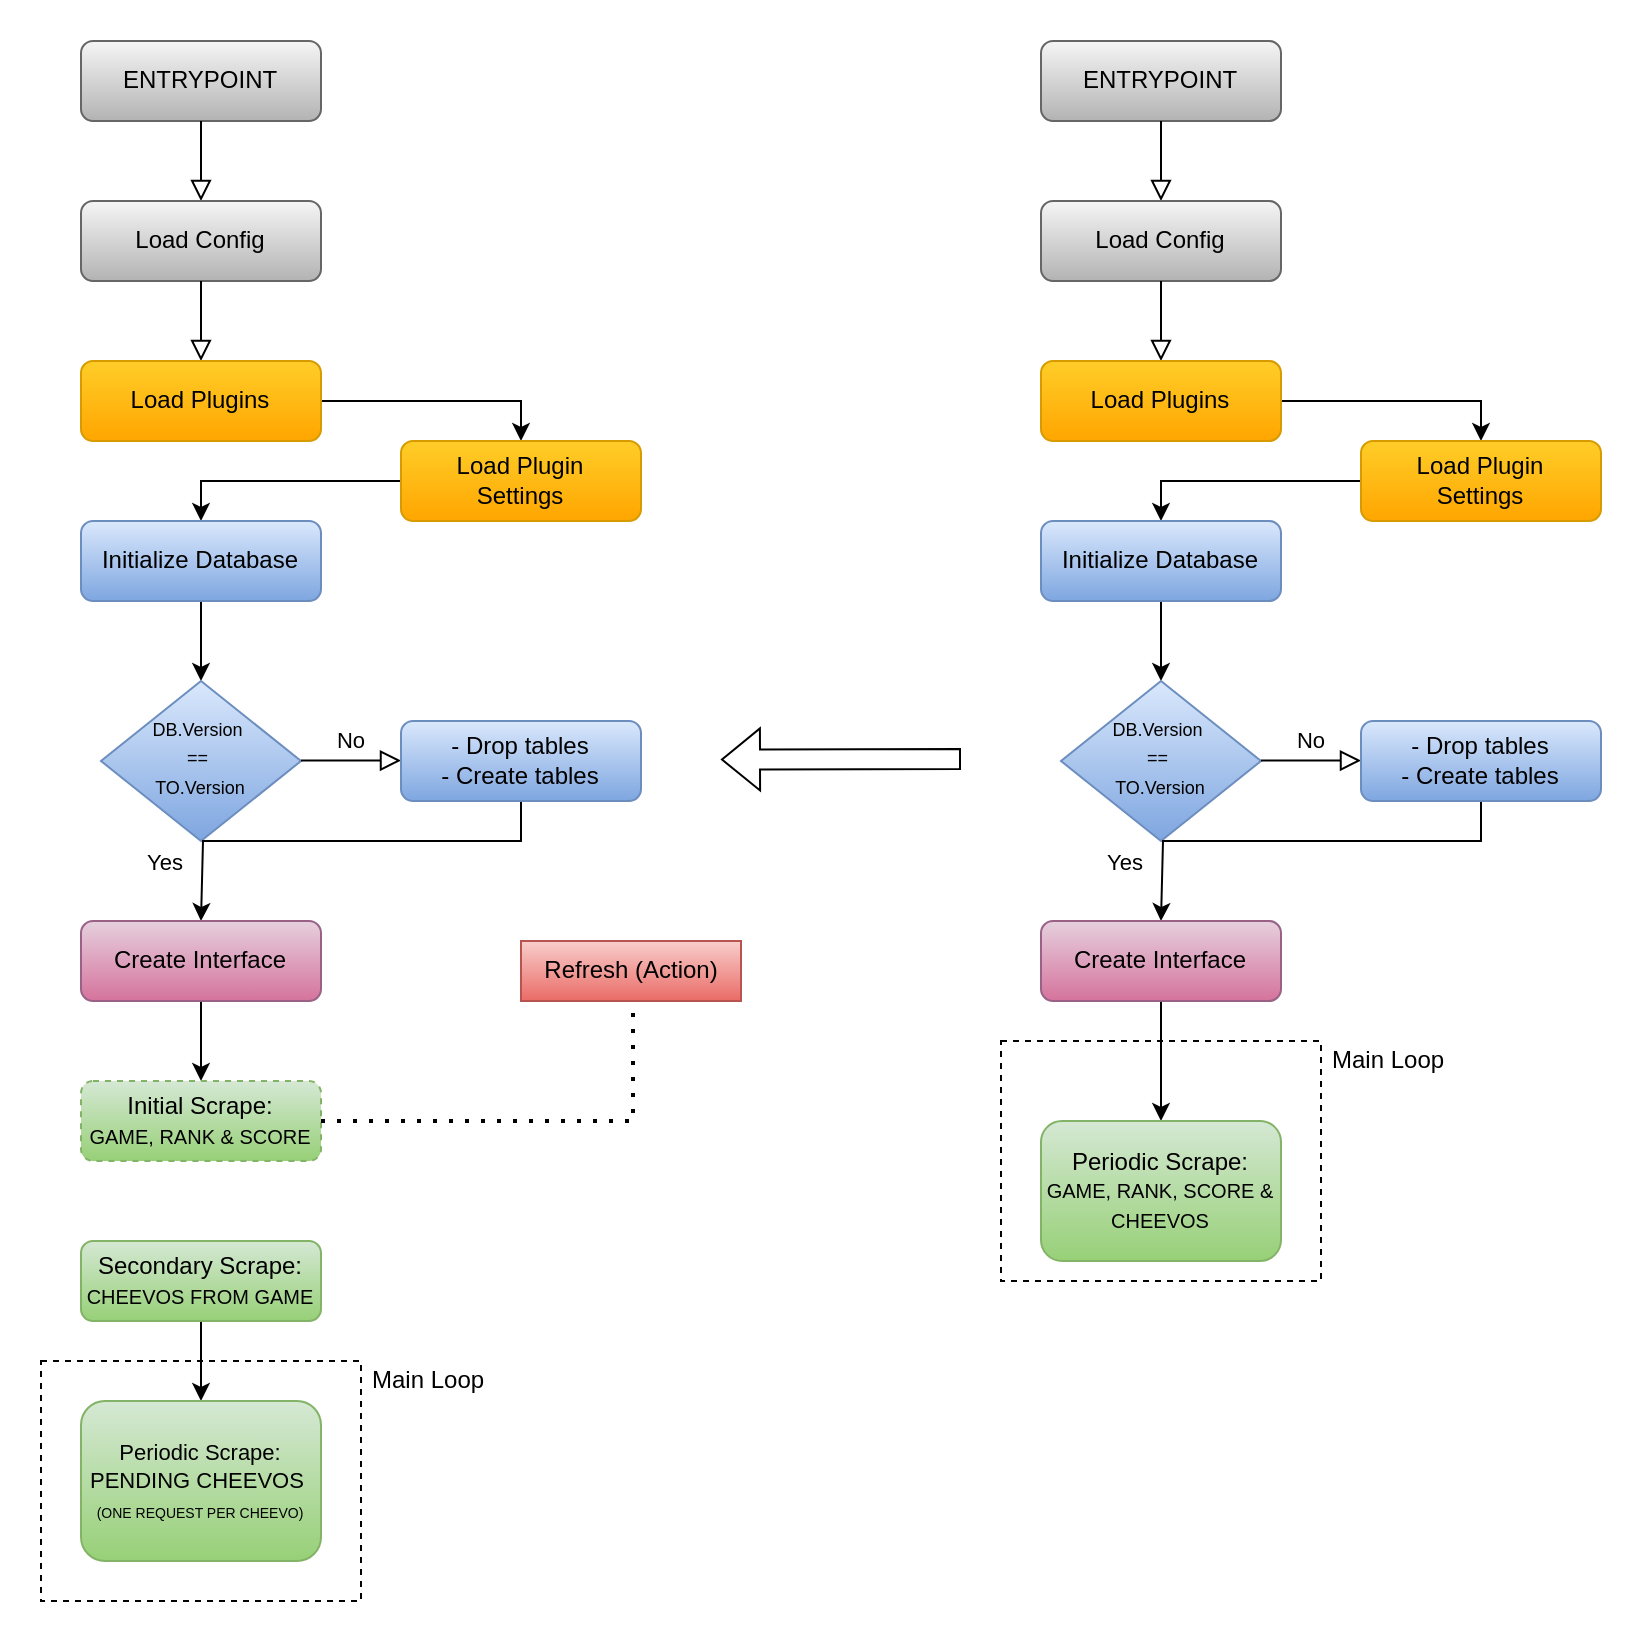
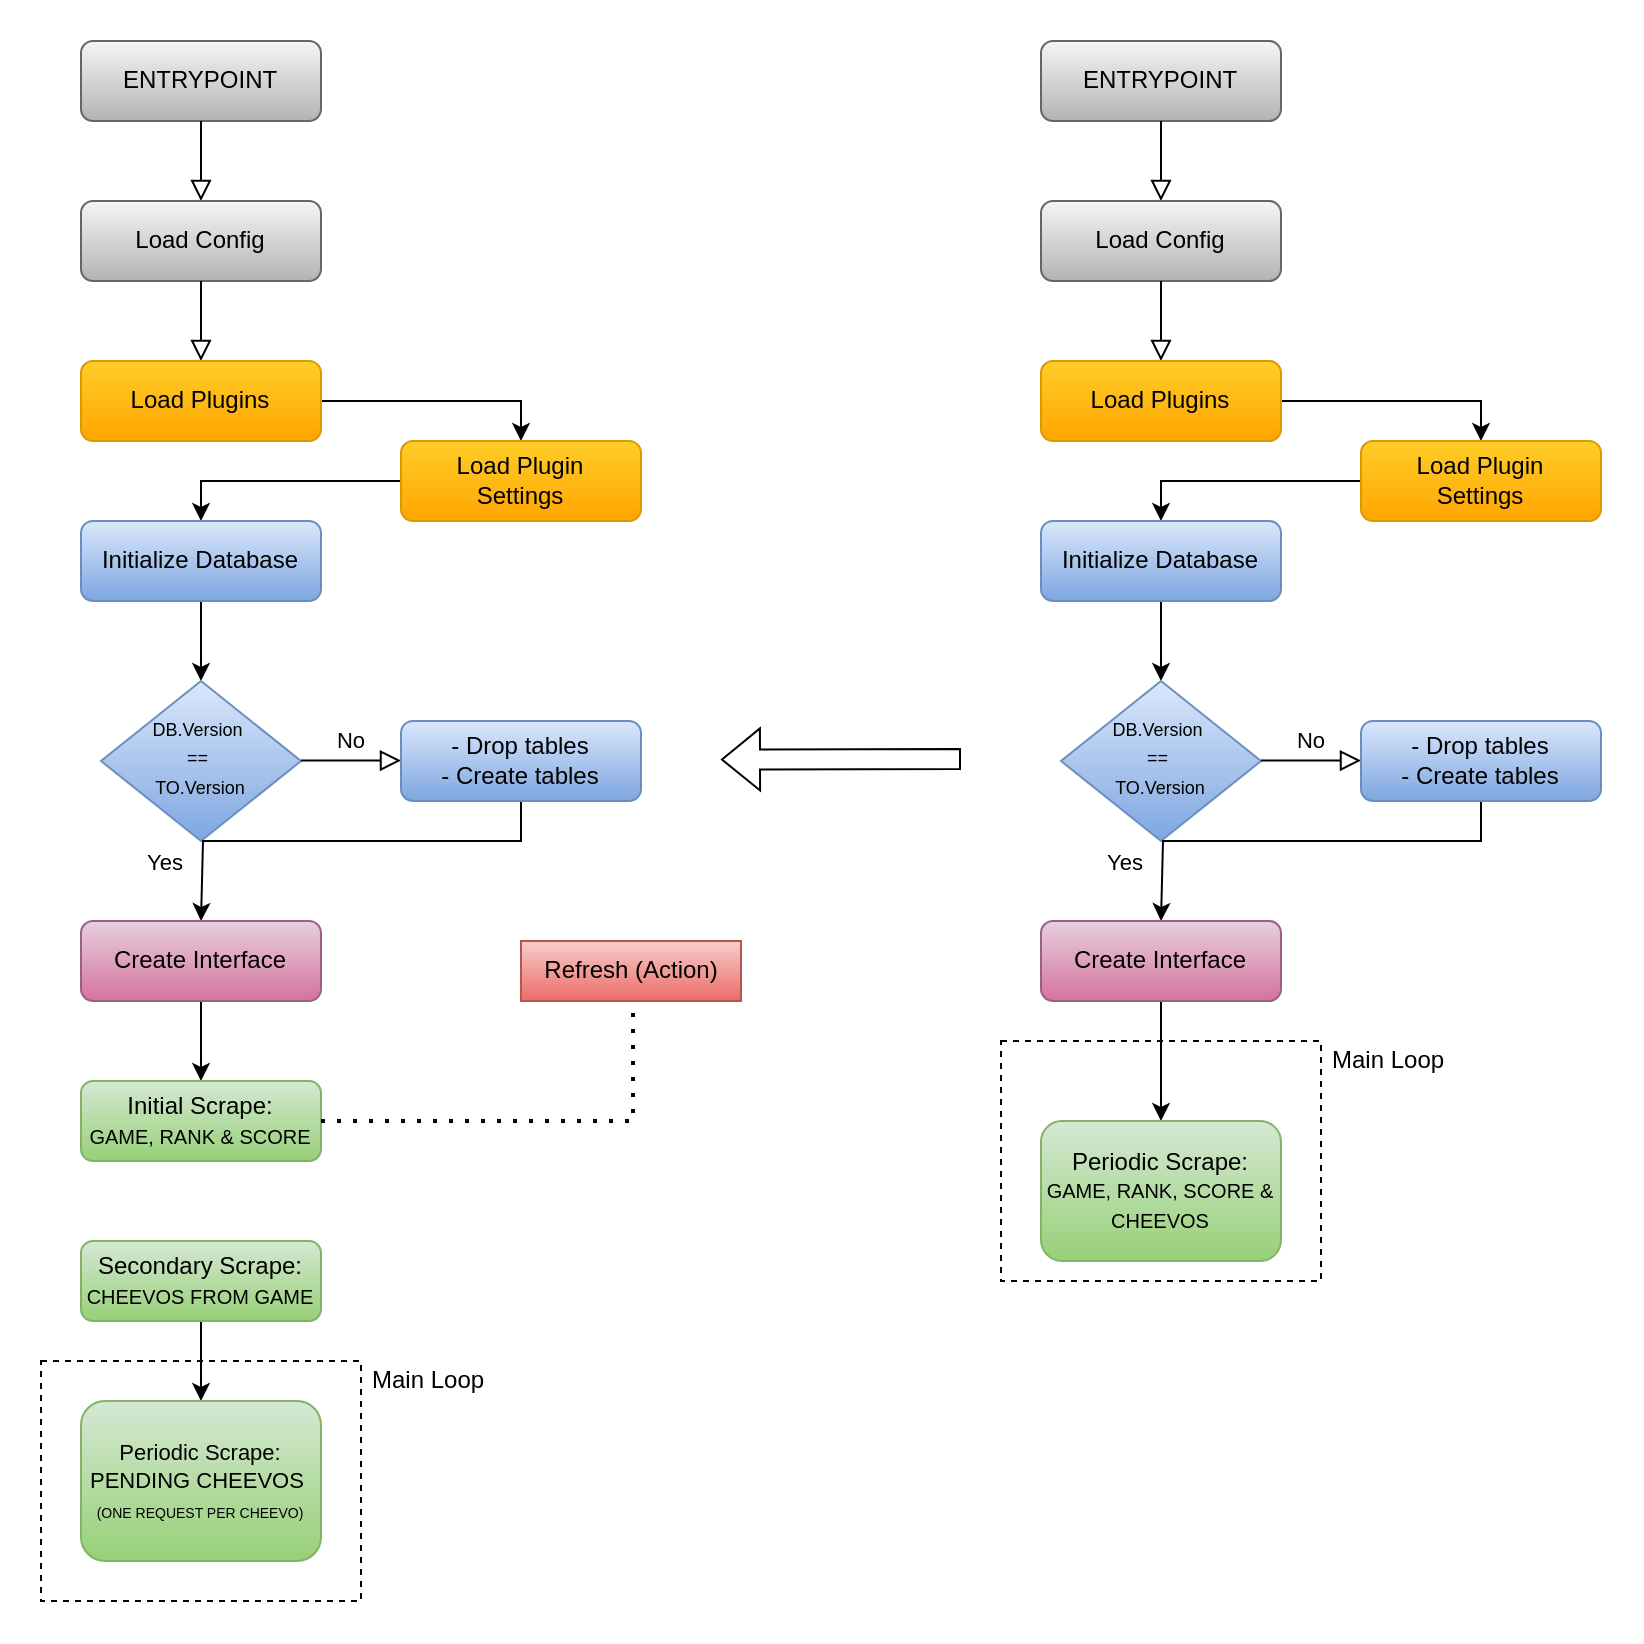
node "Initial Scrape: GAME, RANK & SCORE": style dashed -> solid
